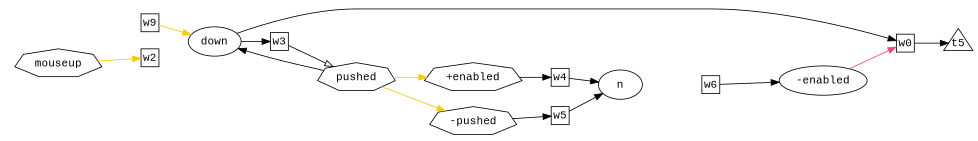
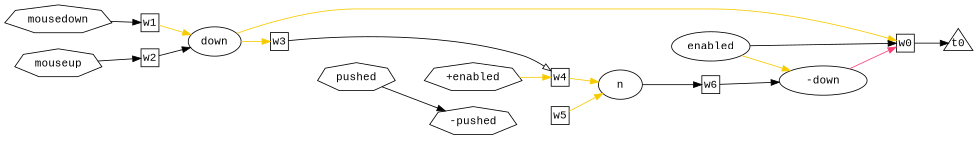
edge "down" -> "w0": color black -> #f8ca00
node "mousedown": added
node "w9": label "w9" -> "w1"
edge "down" -> "w3": color black -> #f8ca00
node "t5": label "t5" -> "t0"
node "enabled": added
edge "w3" -> "pushed": now "w3" -> "w4"
edge "mouseup" -> "w2": color #f8ca00 -> black
edge "pushed" -> "down": now "w2" -> "down"
edge "pushed" -> "+enabled": removed
edge "+enabled" -> "w4": color black -> #f8ca00
edge "w4" -> "n": color black -> #f8ca00
node "-enabled": label "-enabled" -> "-down"
edge "n" -> "w6": added
edge "pushed" -> "-pushed": color #f8ca00 -> black
edge "w5" -> "n": color black -> #f8ca00
edge "-pushed" -> "w5": removed
